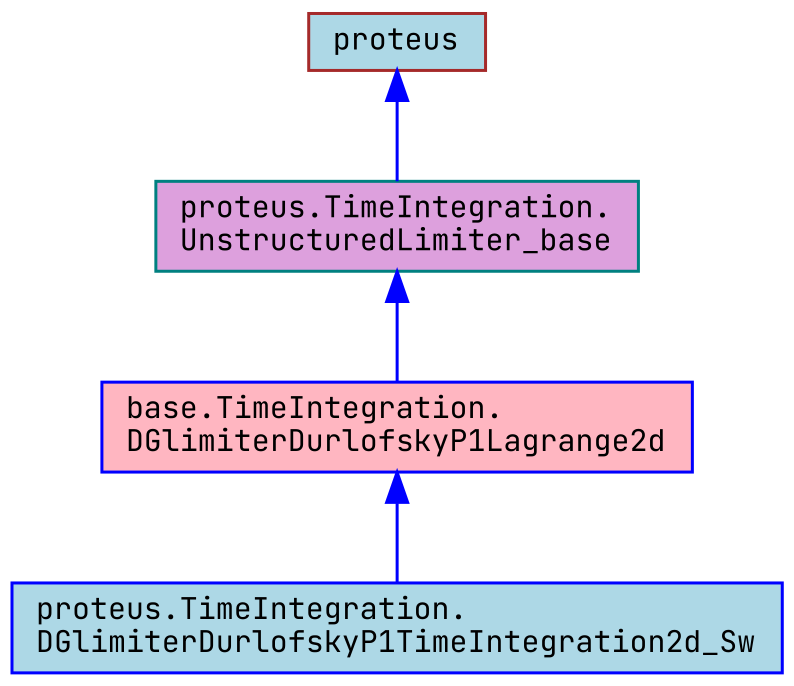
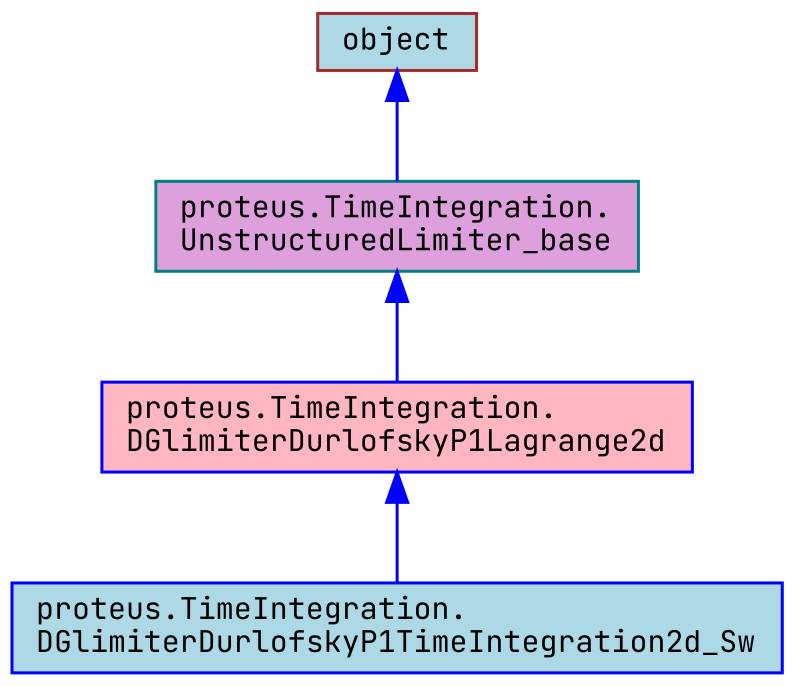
node "proteus": label "proteus" -> "object"
node "base.TimeIntegration. DGlimiterDurlofskyP1Lagrange2d": label "base.TimeIntegration. DGlimiterDurlofskyP1Lagrange2d" -> "proteus.TimeIntegration. DGlimiterDurlofskyP1Lagrange2d"
